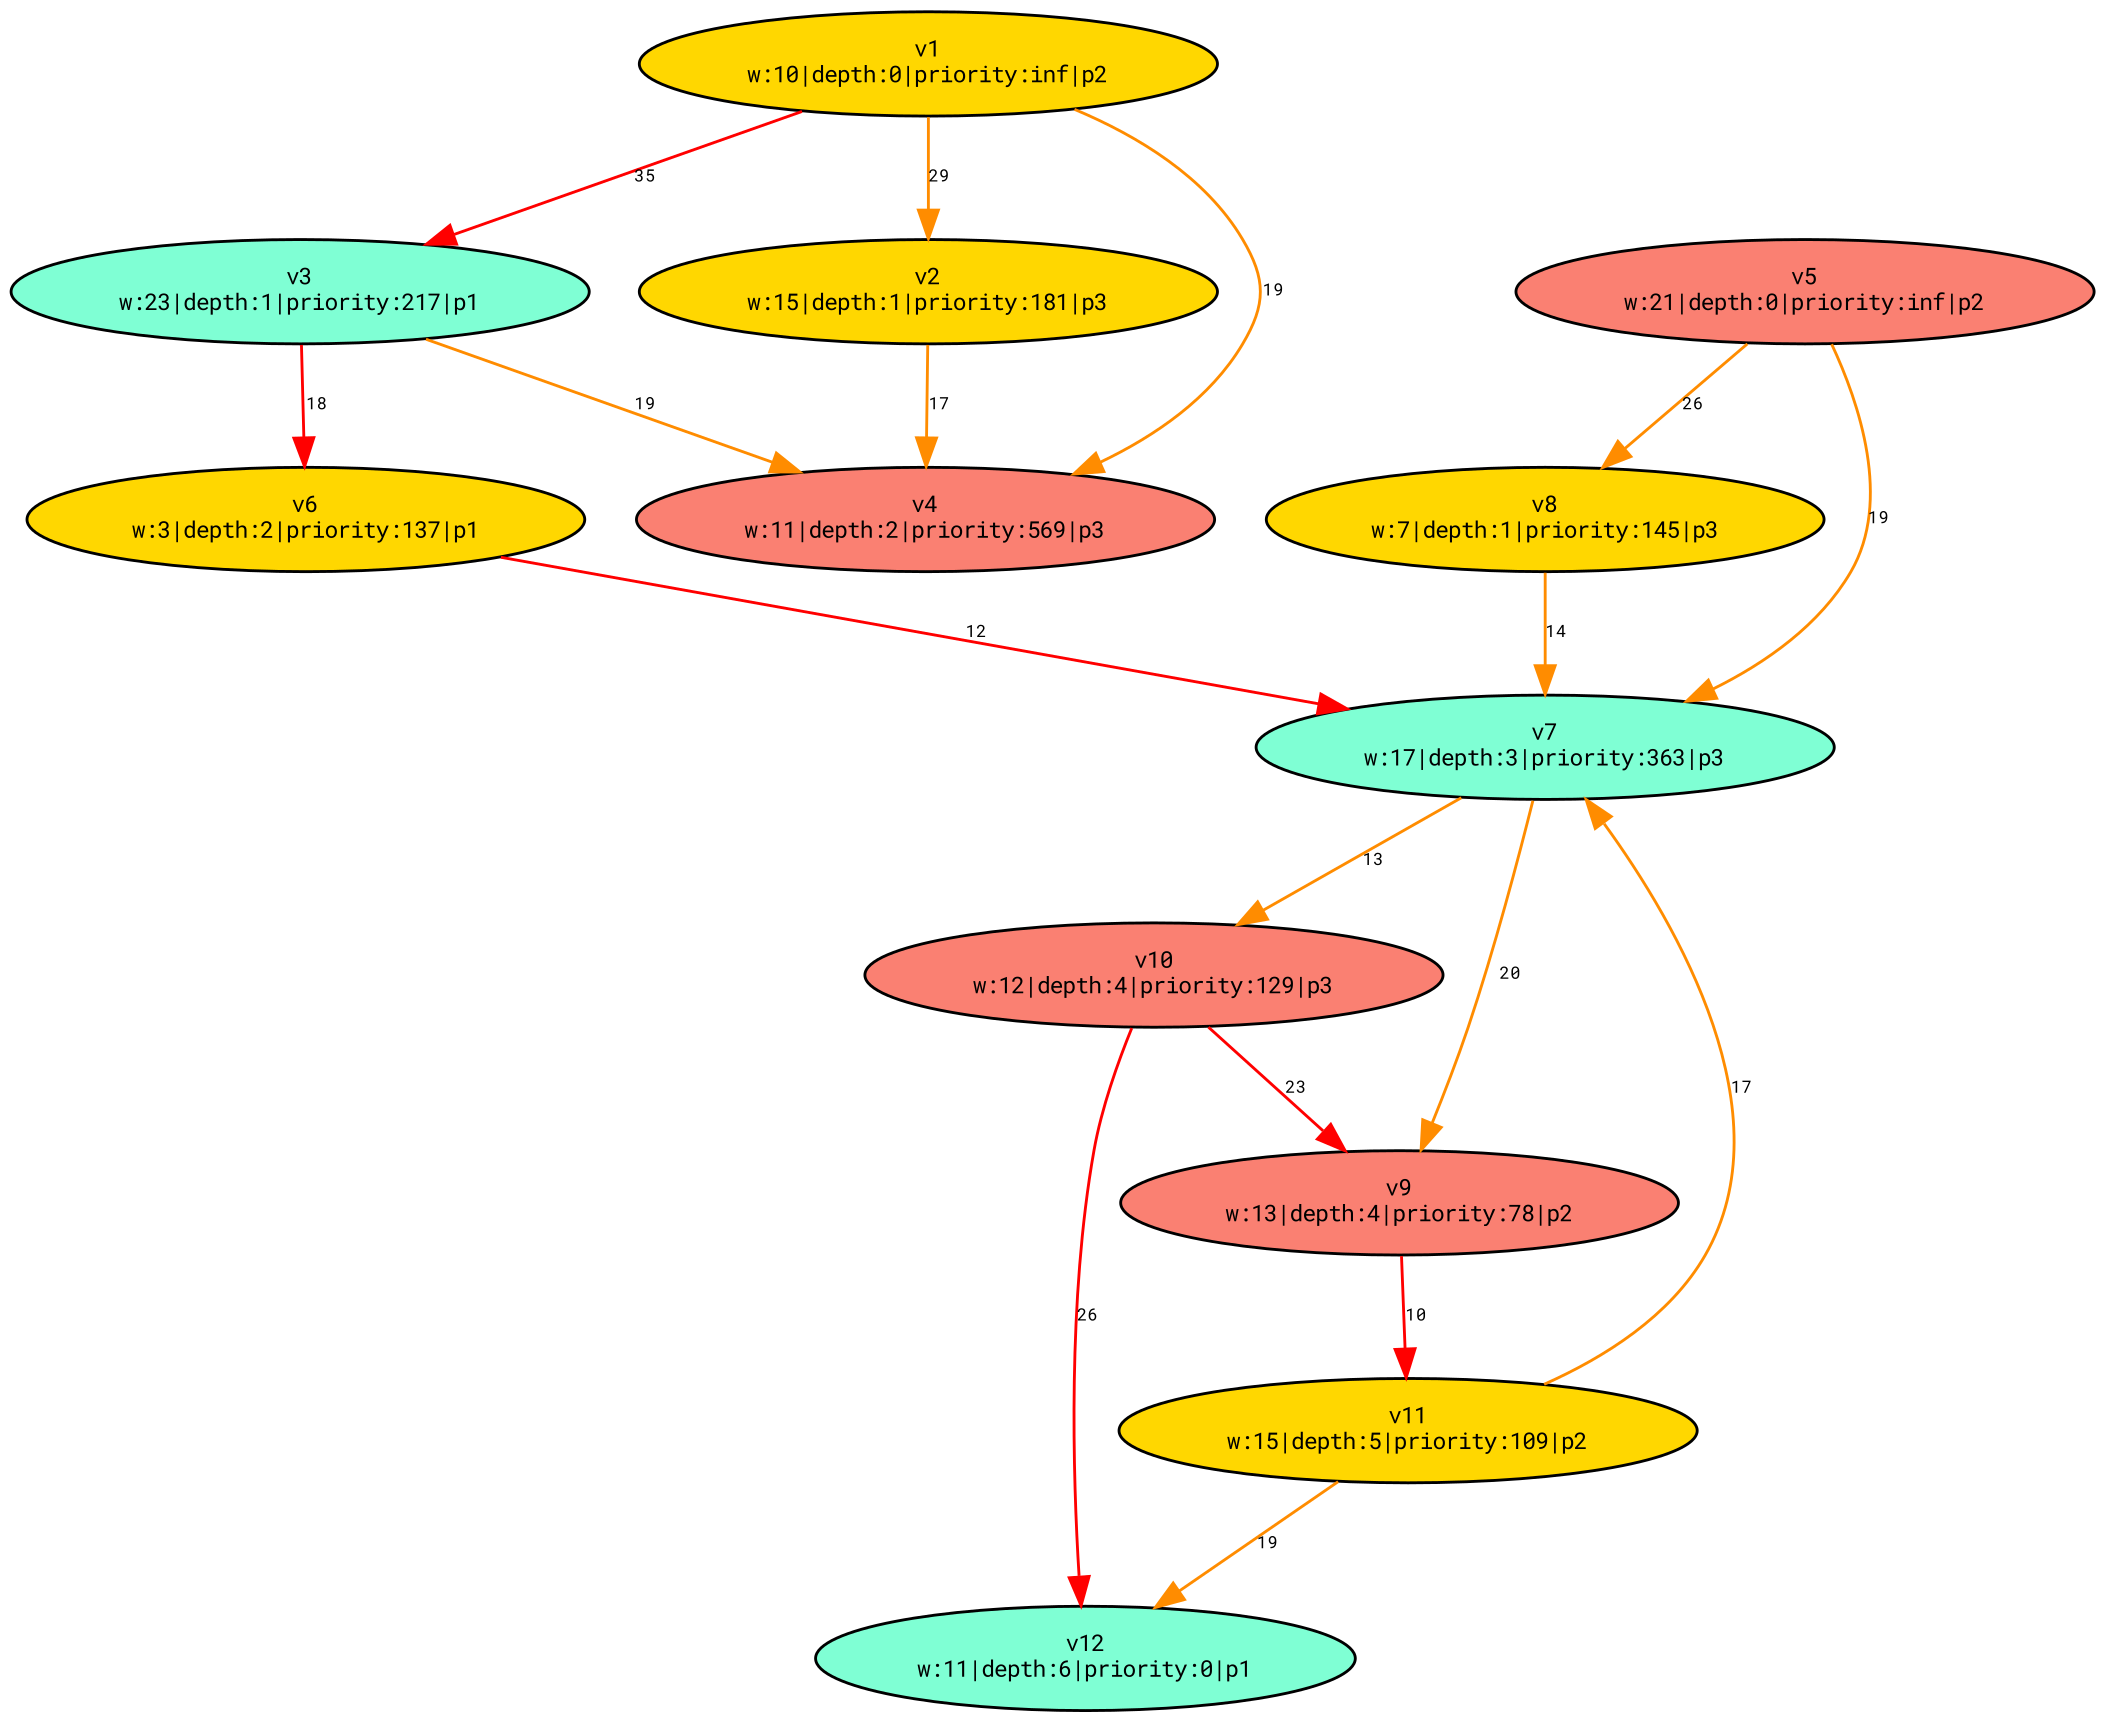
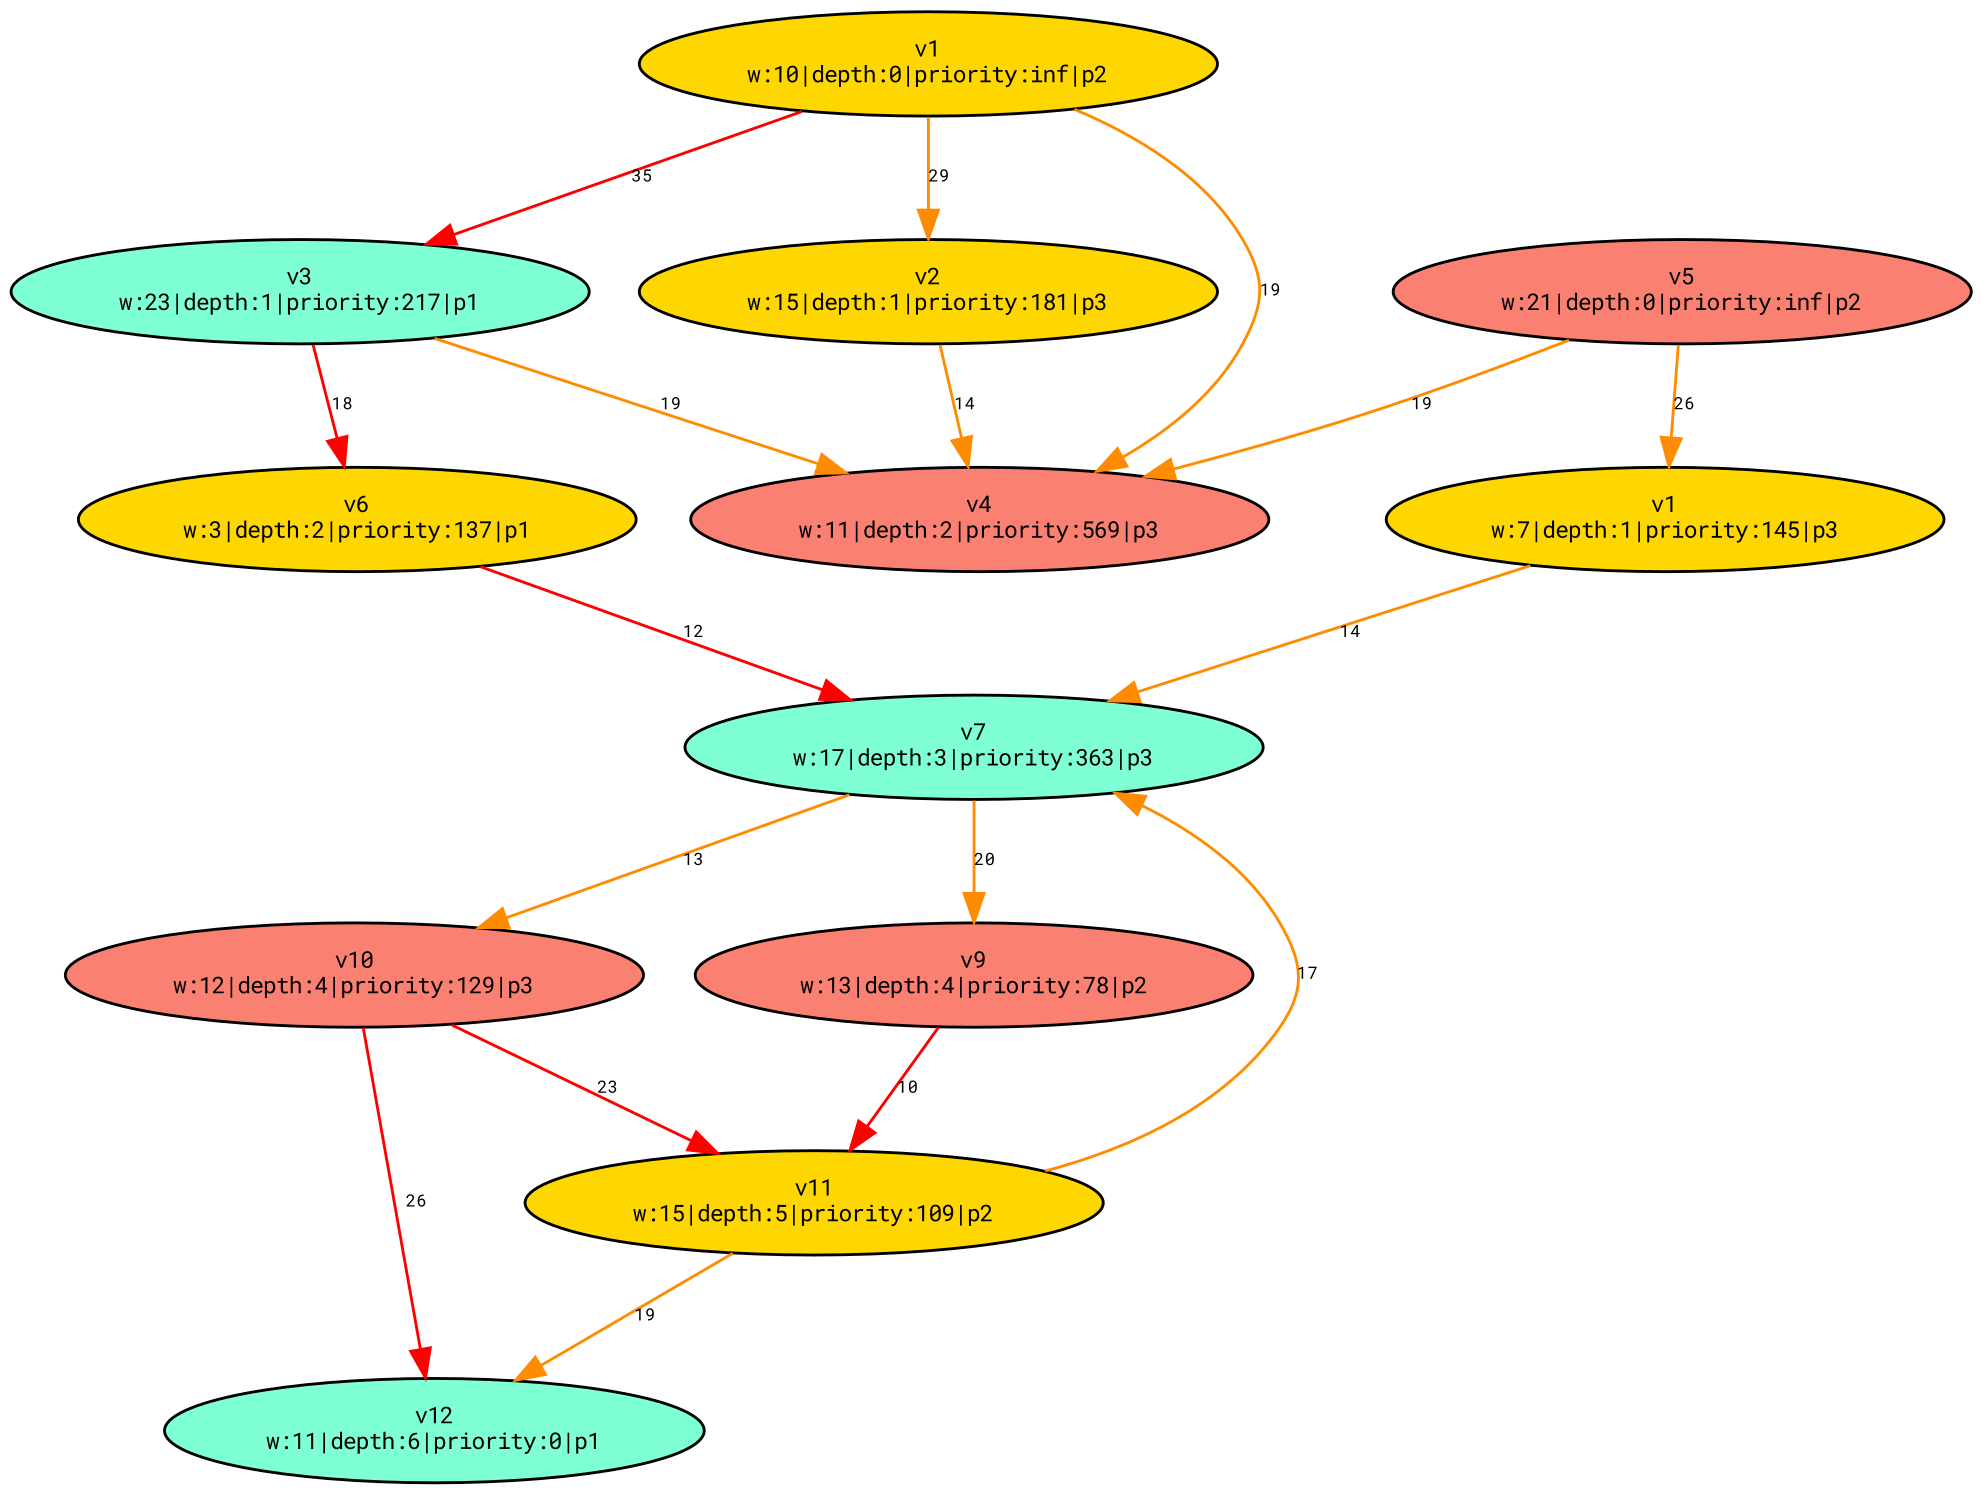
edge "v2 w:15|depth:1|priority:181|p3" -> "v4 w:11|depth:2|priority:569|p3": label "17" -> "14"
node "v8 w:7|depth:1|priority:145|p3": label "v8 w:7|depth:1|priority:145|p3" -> "v1 w:7|depth:1|priority:145|p3"
edge "v5 w:21|depth:0|priority:inf|p2" -> "v7 w:17|depth:3|priority:363|p3": now "v5 w:21|depth:0|priority:inf|p2" -> "v4 w:11|depth:2|priority:569|p3"
edge "v10 w:12|depth:4|priority:129|p3" -> "v9 w:13|depth:4|priority:78|p2": now "v10 w:12|depth:4|priority:129|p3" -> "v11 w:15|depth:5|priority:109|p2"
